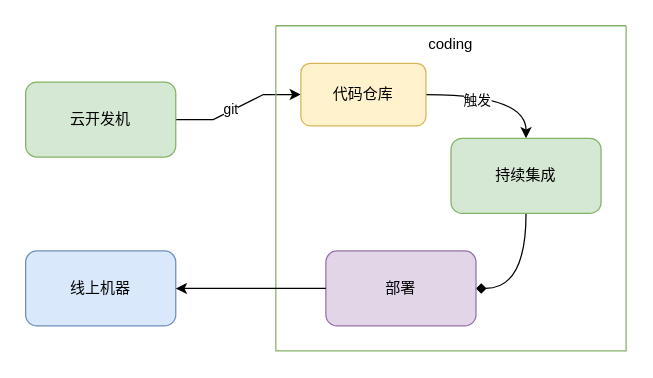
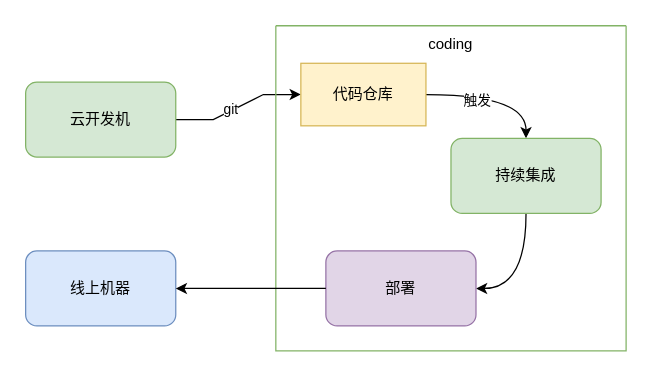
node "代码仓库": shape rounded rectangle -> rectangle
edge "持续集成" -> "部署": arrowhead diamond -> classic
